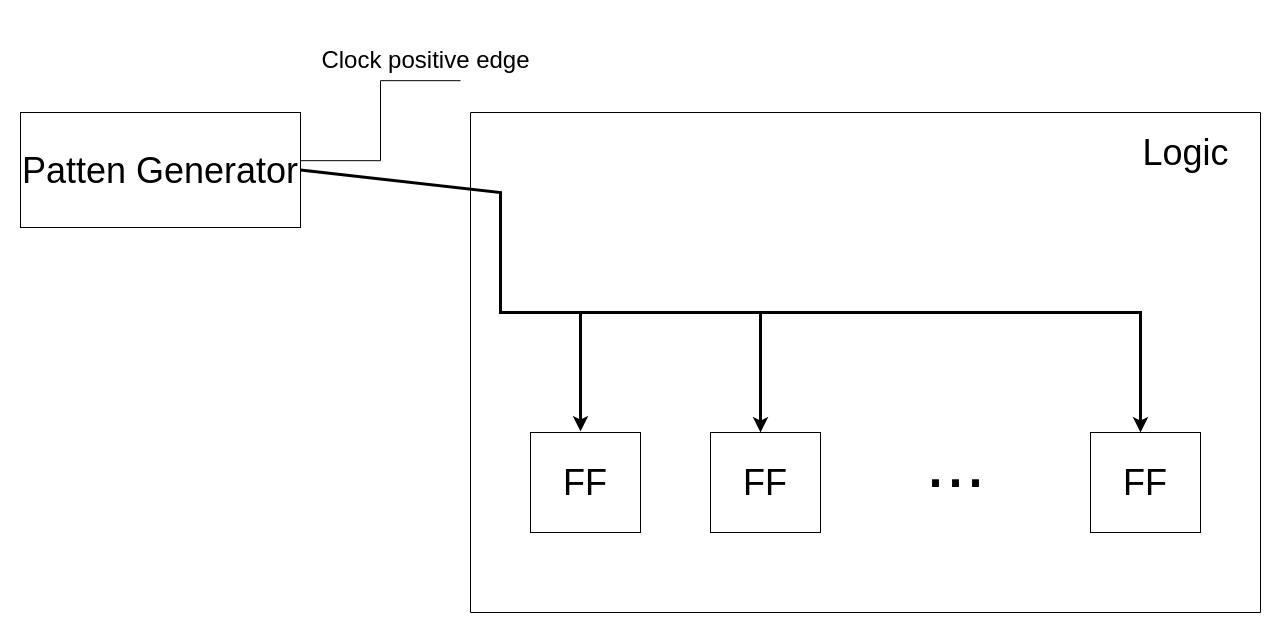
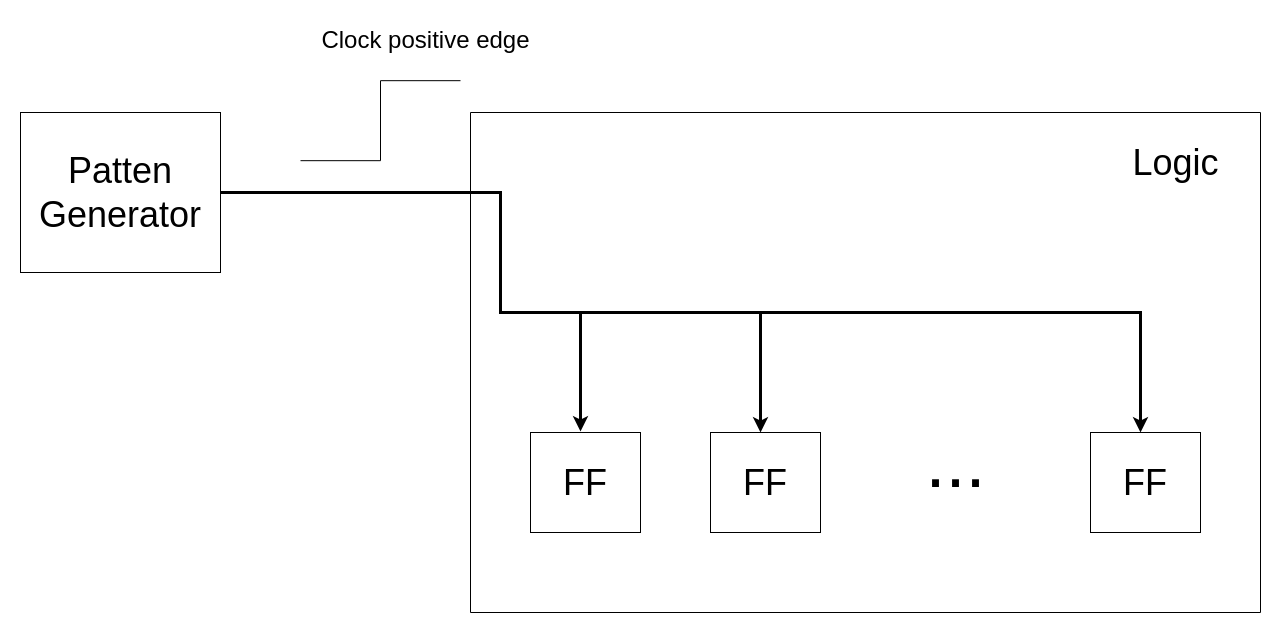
node "Clock positive edge": moved (426, 61) -> (426, 41)
node "Logic": moved (1186, 153) -> (1176, 163)
node "Patten Generator": size 280x115 -> 200x160
